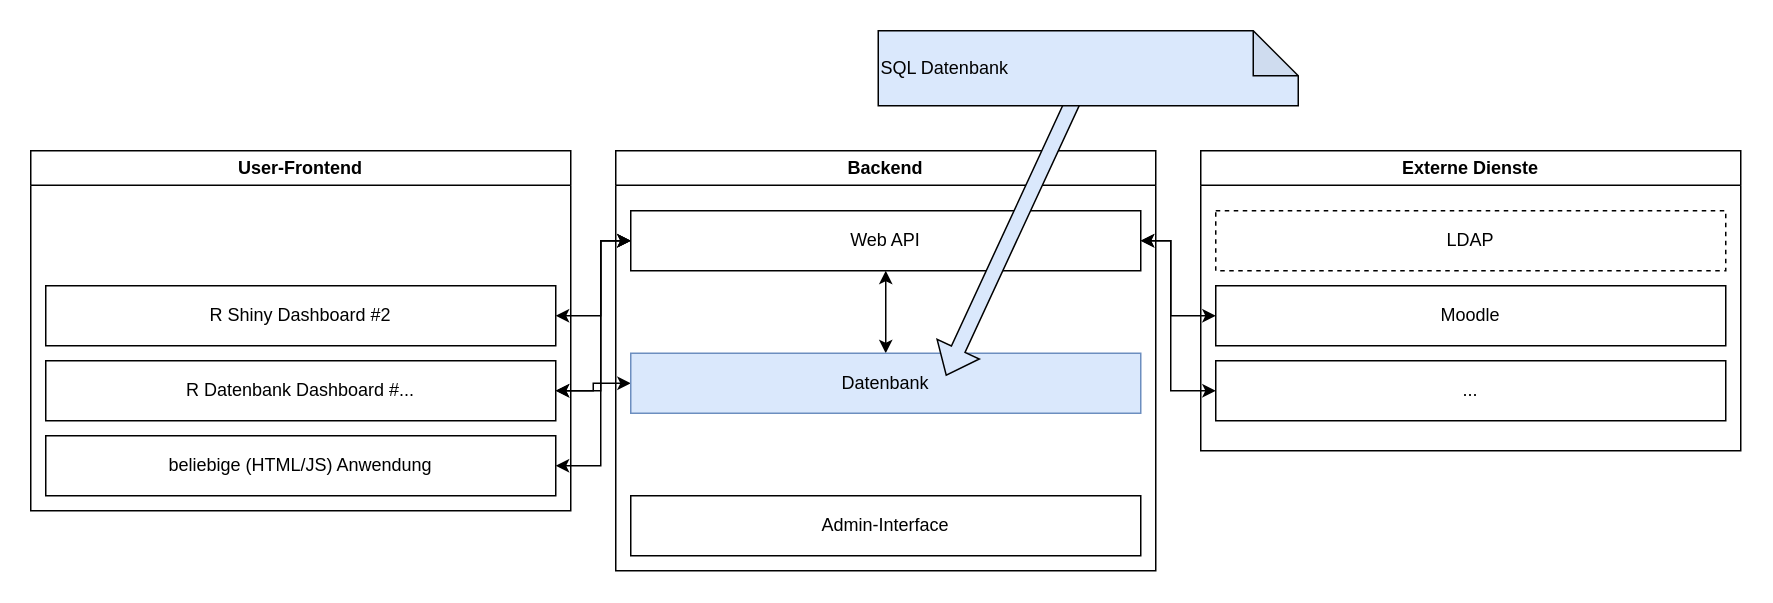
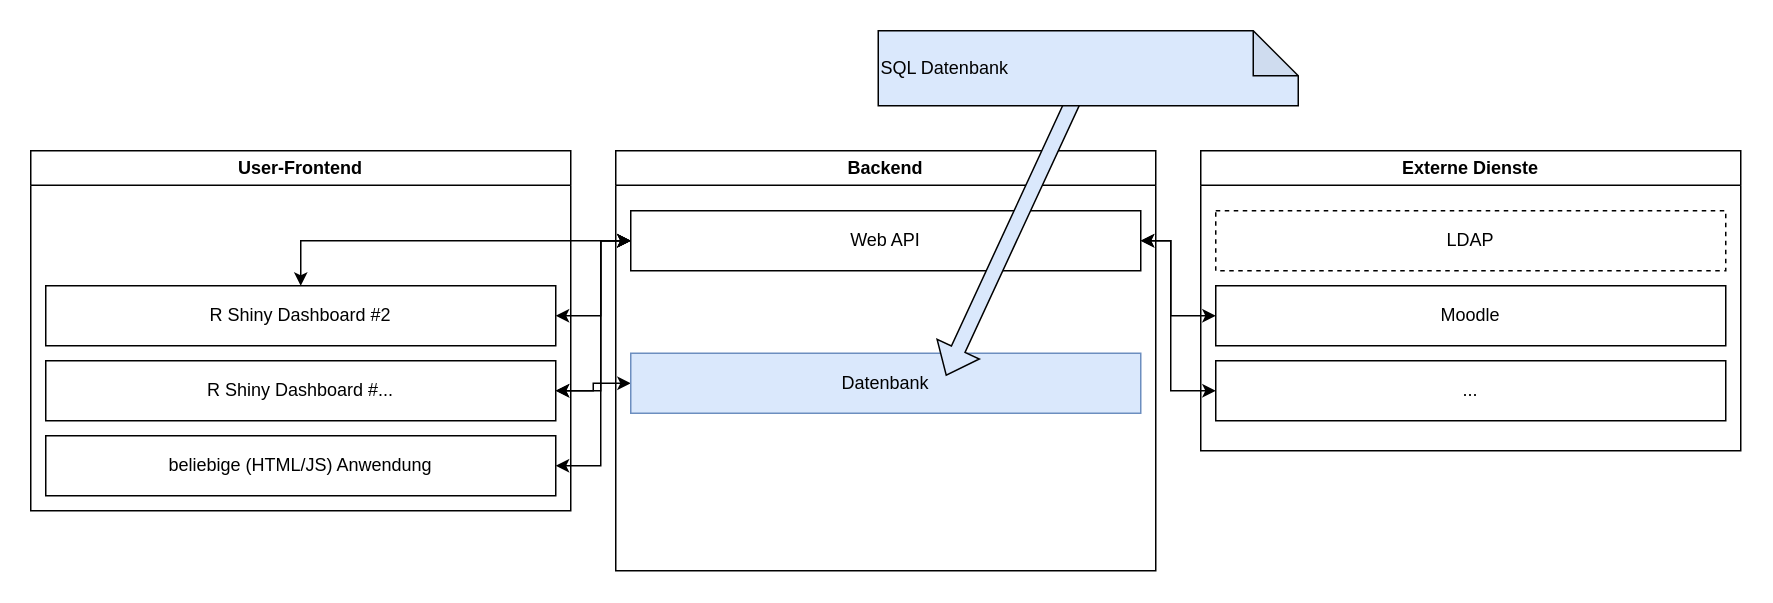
edge "Web API" -- "Datenbank": now "Web API" -- "R Shiny Dashboard #2"
node "R Datenbank Dashboard #...": label "R Datenbank Dashboard #..." -> "R Shiny Dashboard #..."
node "Admin-Interface": removed
